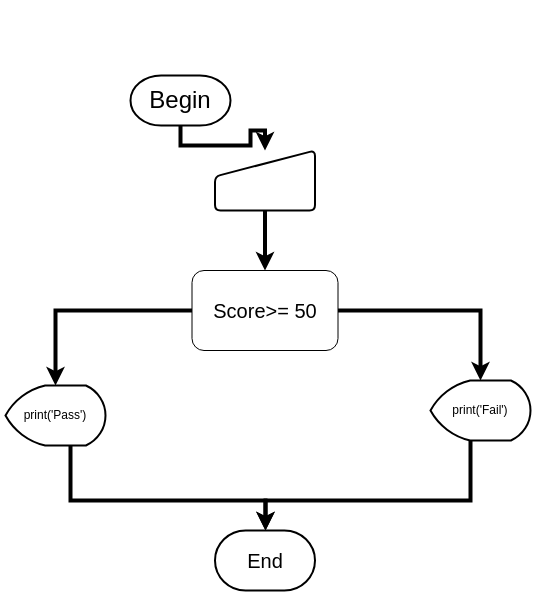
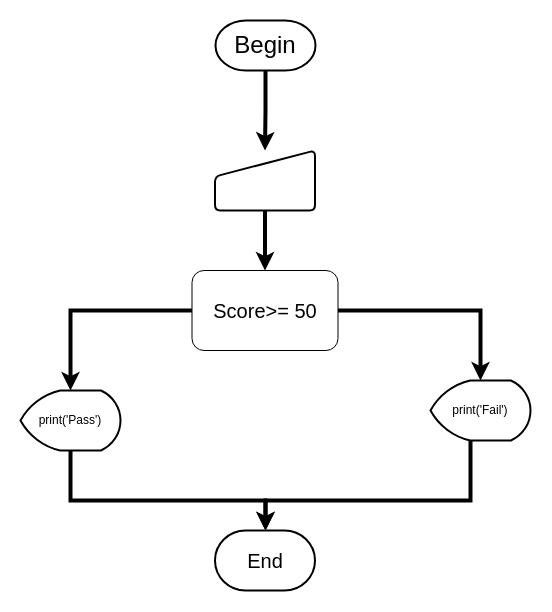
node "Begin": moved (181, 101) -> (266, 46)
node "print('Pass')": moved (56, 416) -> (71, 421)
